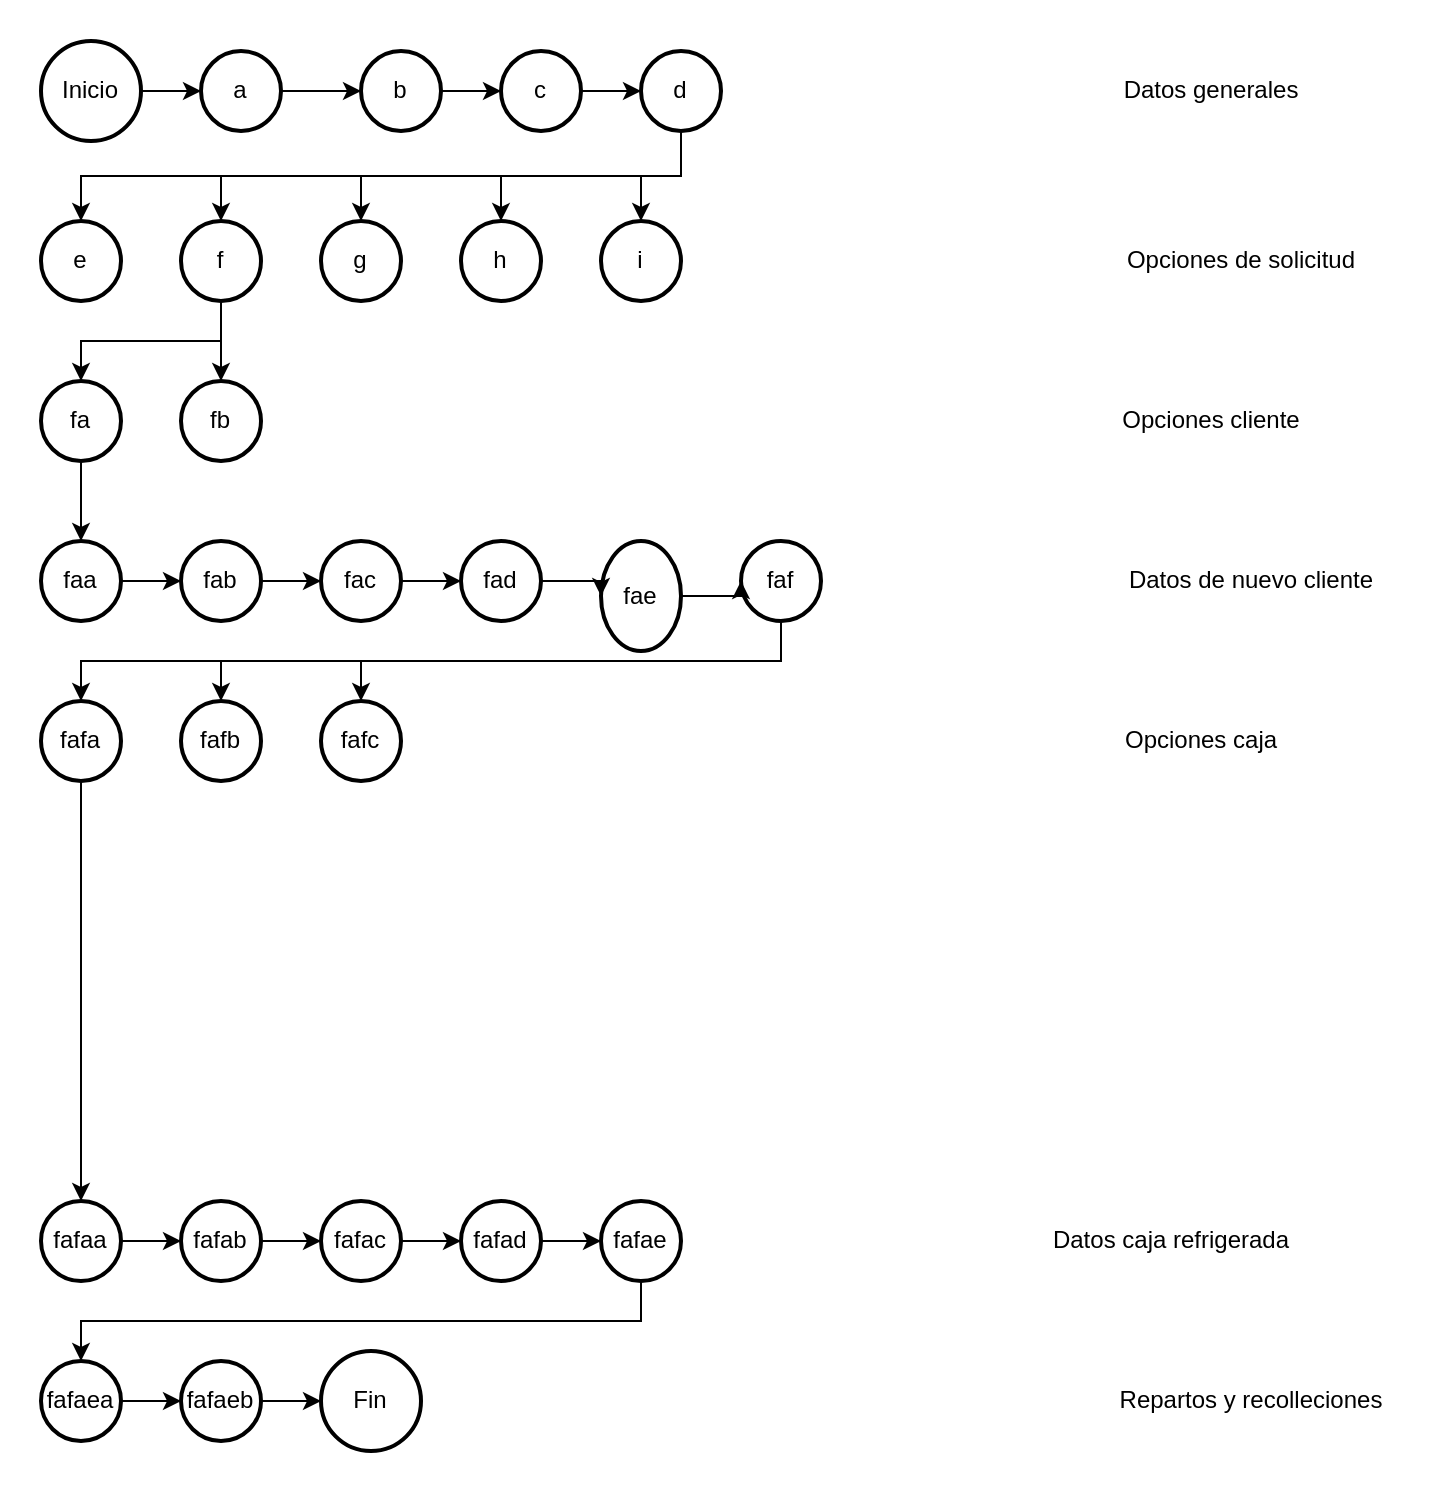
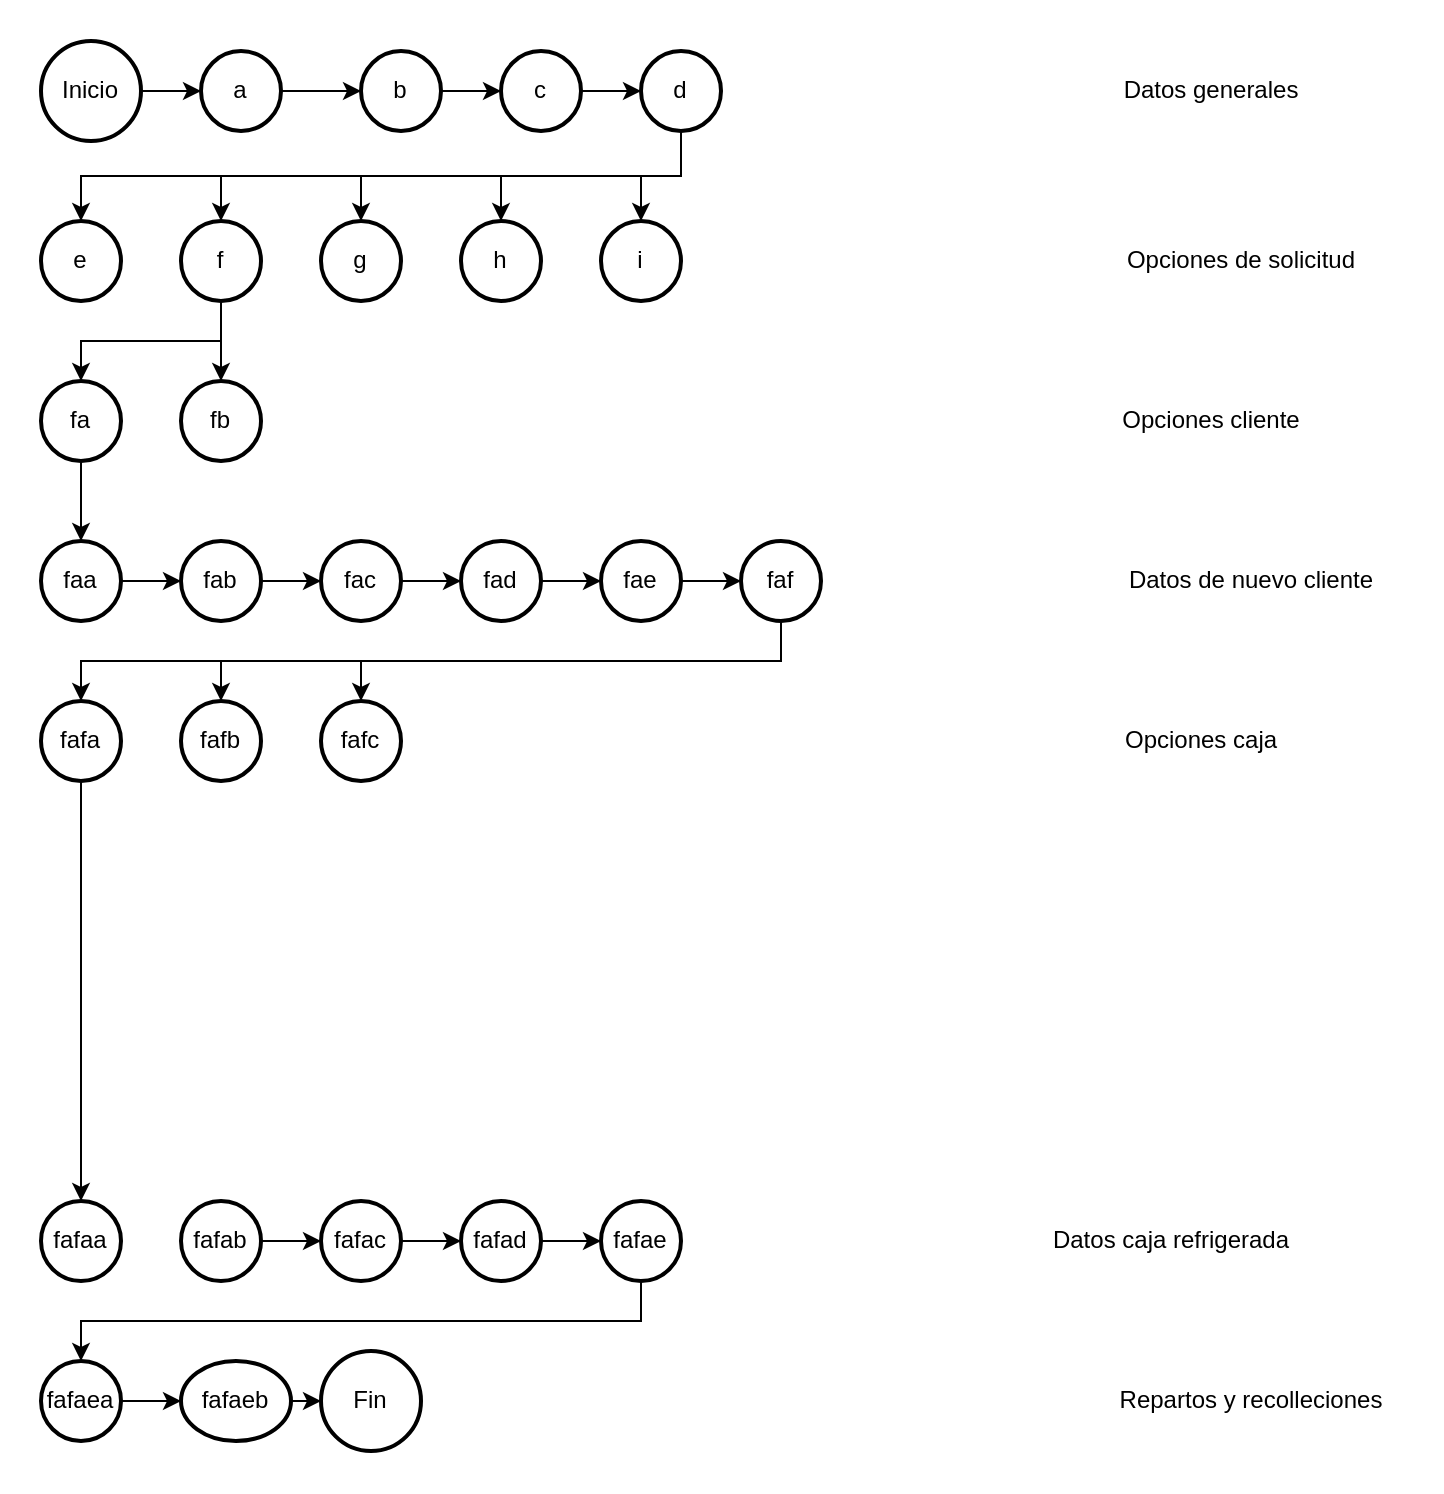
node "fae": size 80x110 -> 80x80
edge "fafaa" -> "fafab": removed
node "fafaeb": size 80x80 -> 110x80
